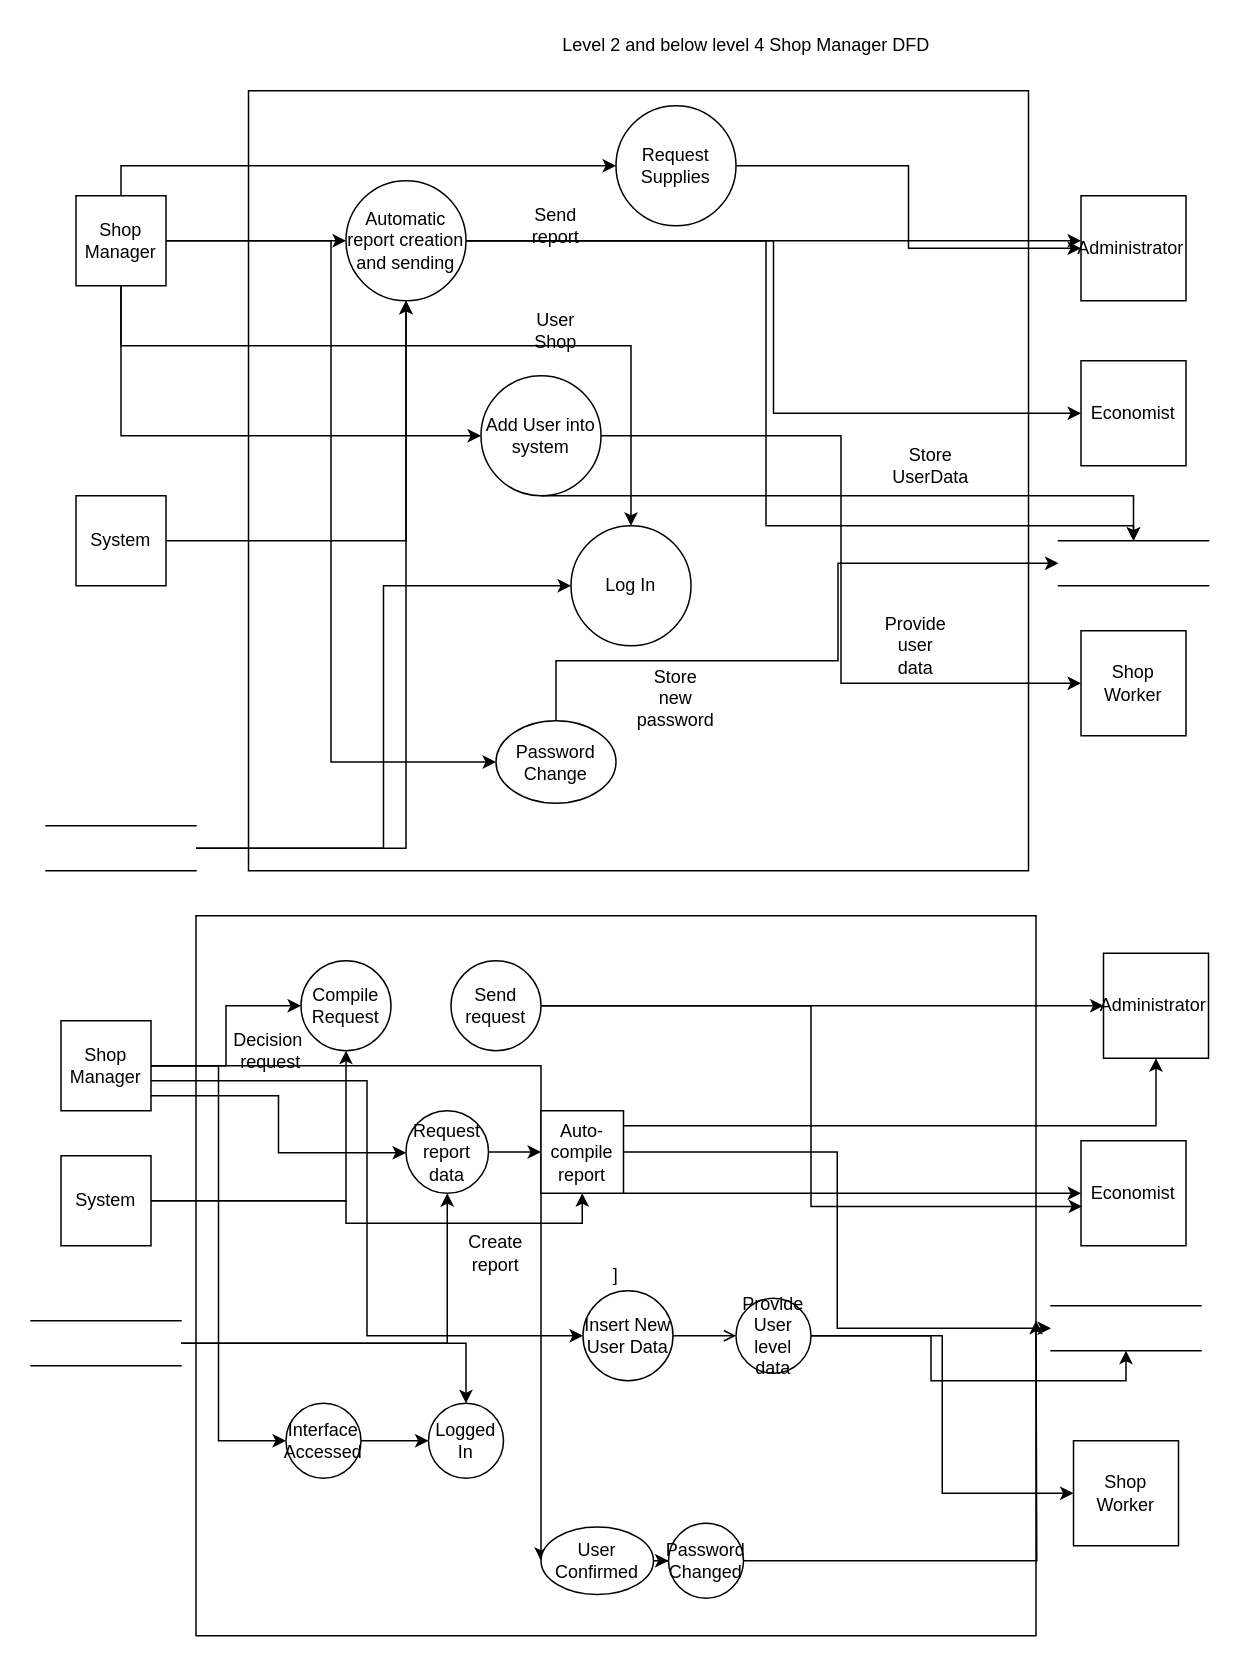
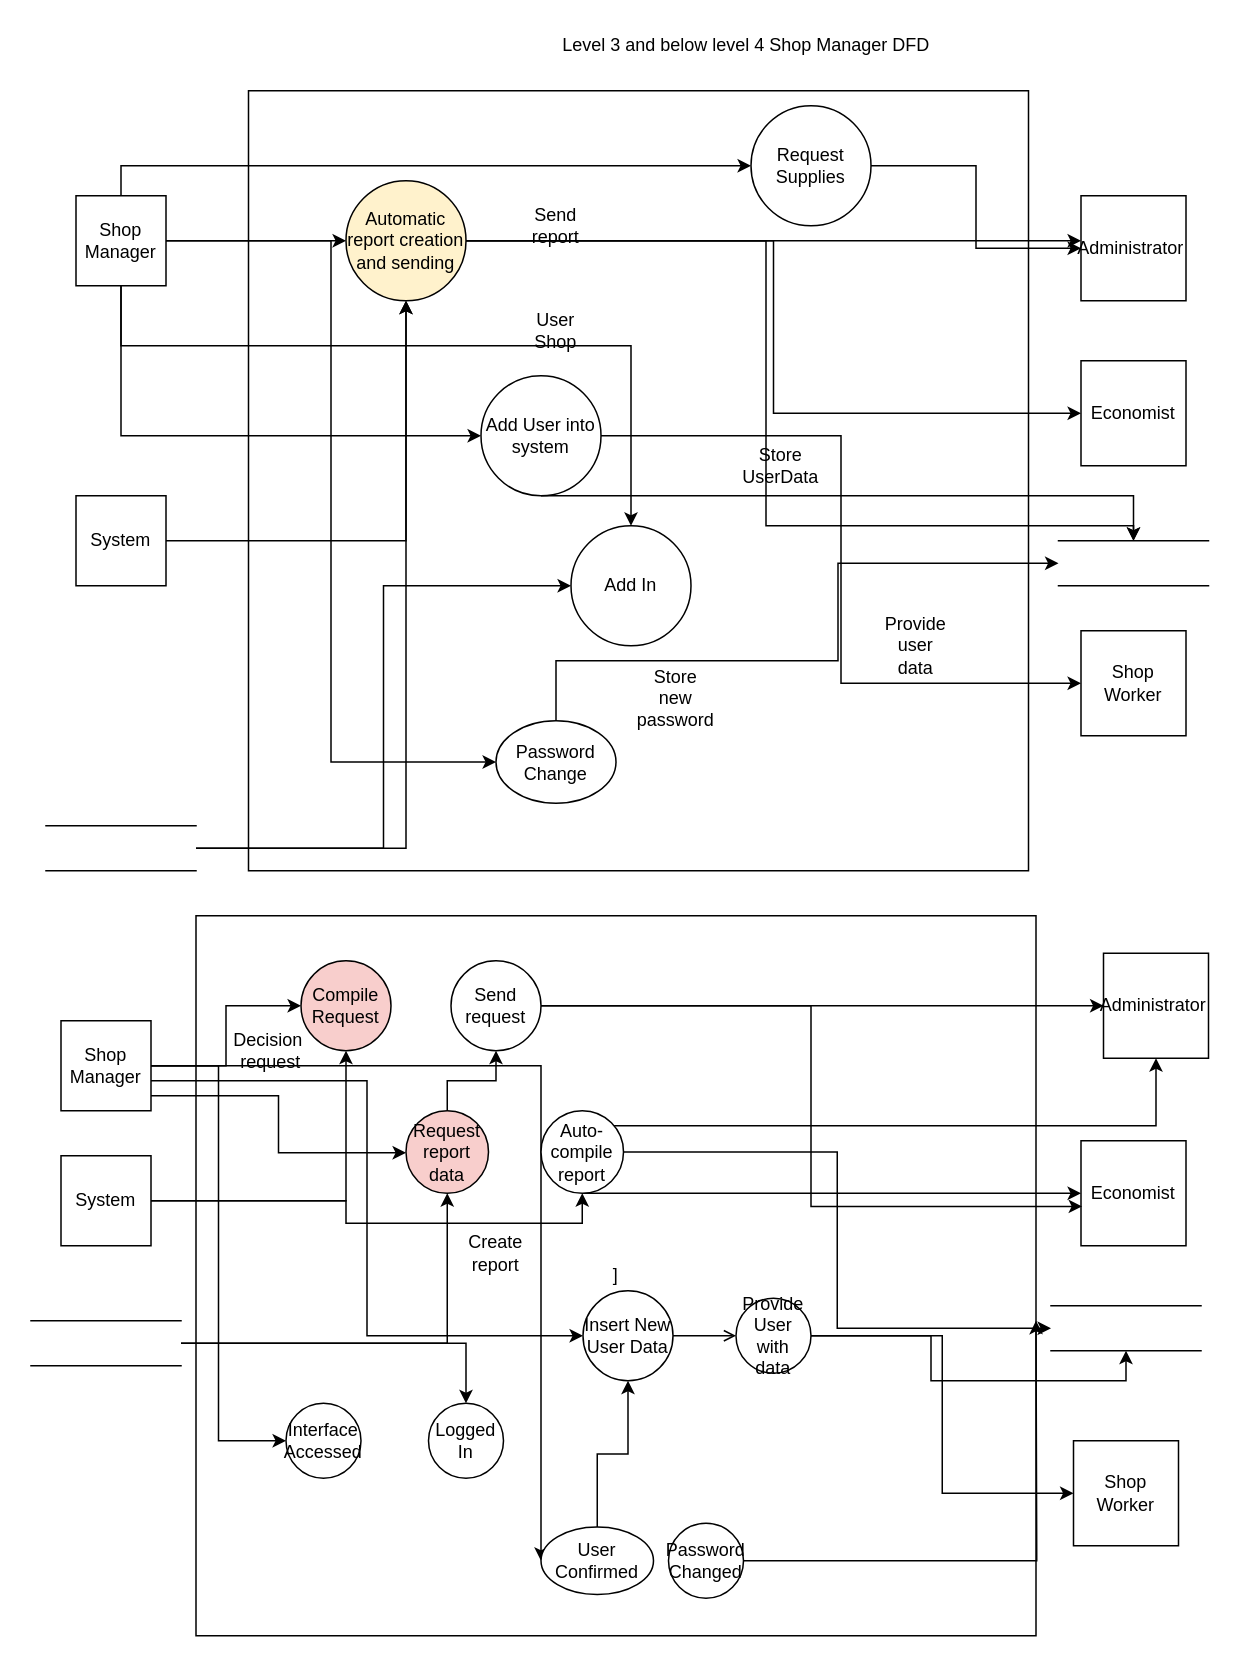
node "Level 2 and below level 4 Shop Manager DFD": label "Level 2 and below level 4 Shop Manager DFD" -> "Level 3 and below level 4 Shop Manager DFD"
node "Request Supplies": moved (676, 166) -> (811, 166)
node "Automatic report creation and sending": fillcolor #ffffff -> #fff2cc
node "Store UserData": moved (931, 466) -> (781, 466)
node "Log In": label "Log In" -> "Add In"
node "Compile Request": fillcolor #ffffff -> #f8cecc
node "Request report data": fillcolor #ffffff -> #f8cecc
edge "Request report data" -> "Auto-compile report": now "Request report data" -> "Send request"
node "Auto-compile report": shape rectangle -> ellipse
node "Provide User level data": label "Provide User level data" -> "Provide User with data"
edge "Interface Accessed" -> "Logged In": removed
edge "User Confirmed" -> "Password Changed": now "User Confirmed" -> "Insert New User Data"
